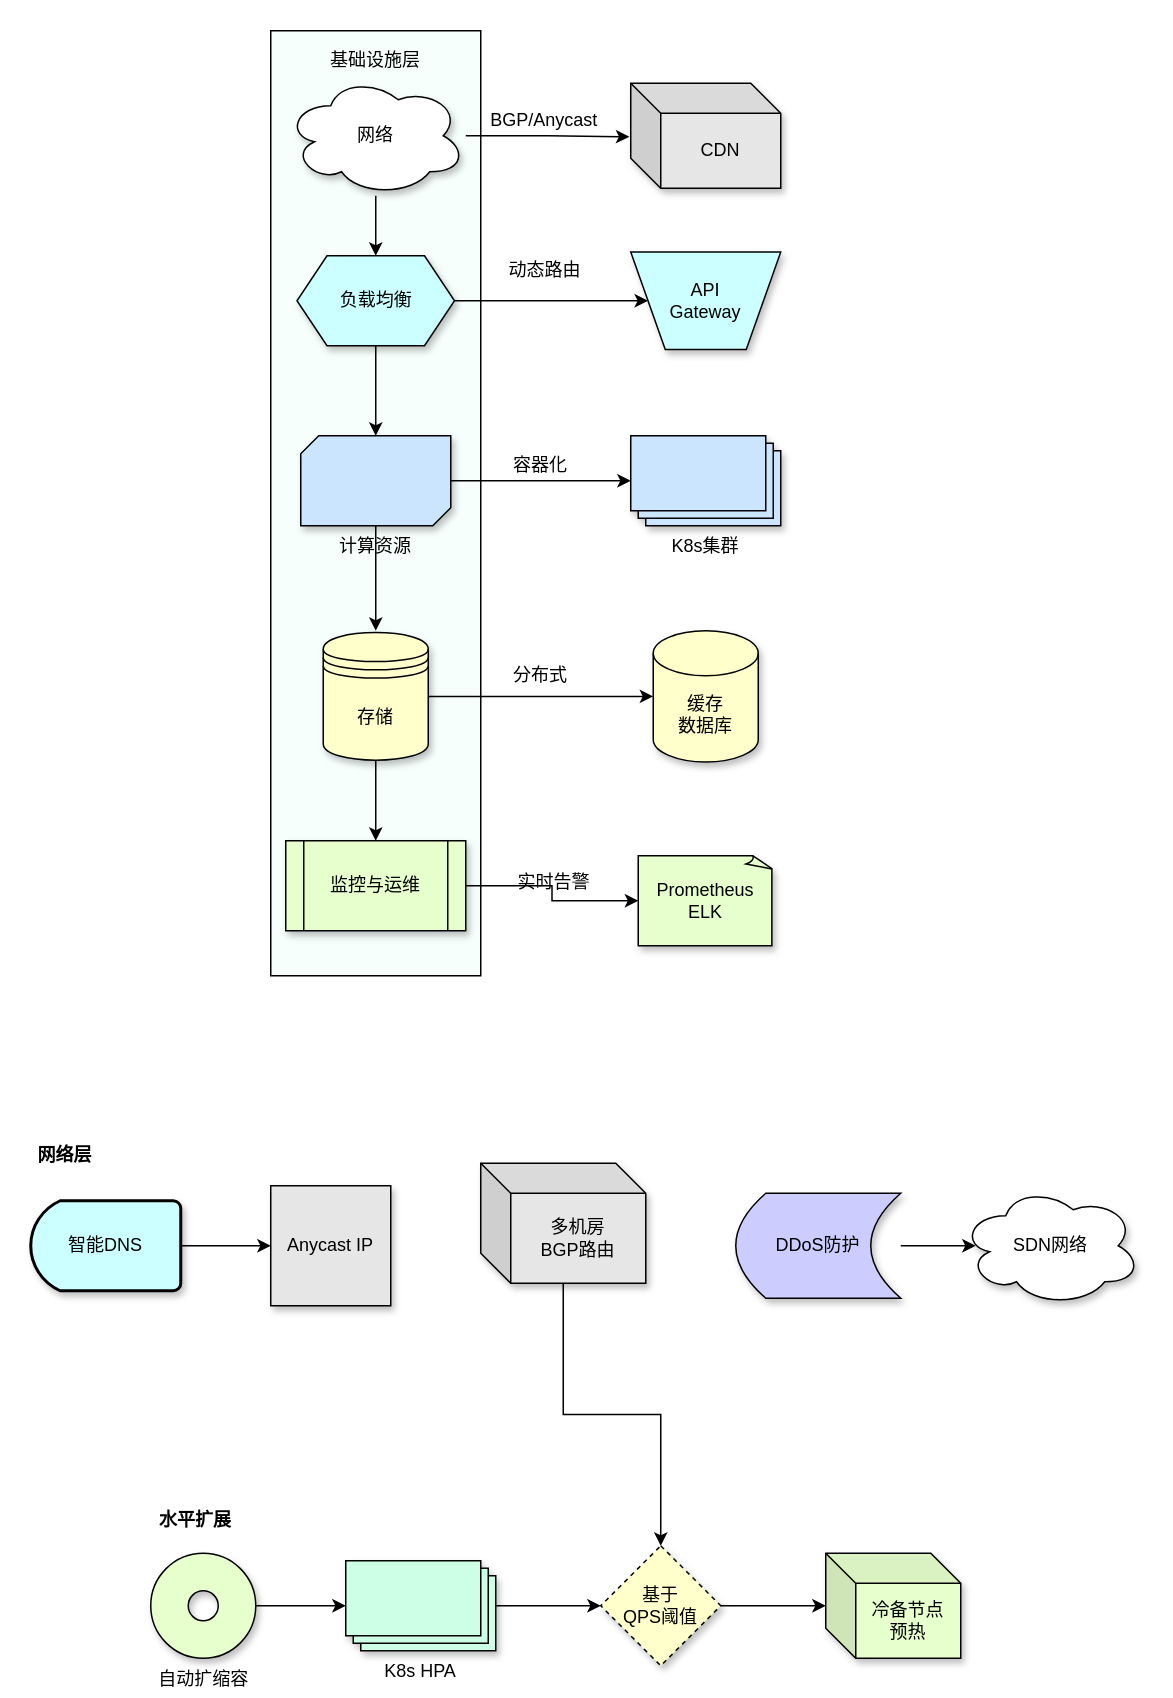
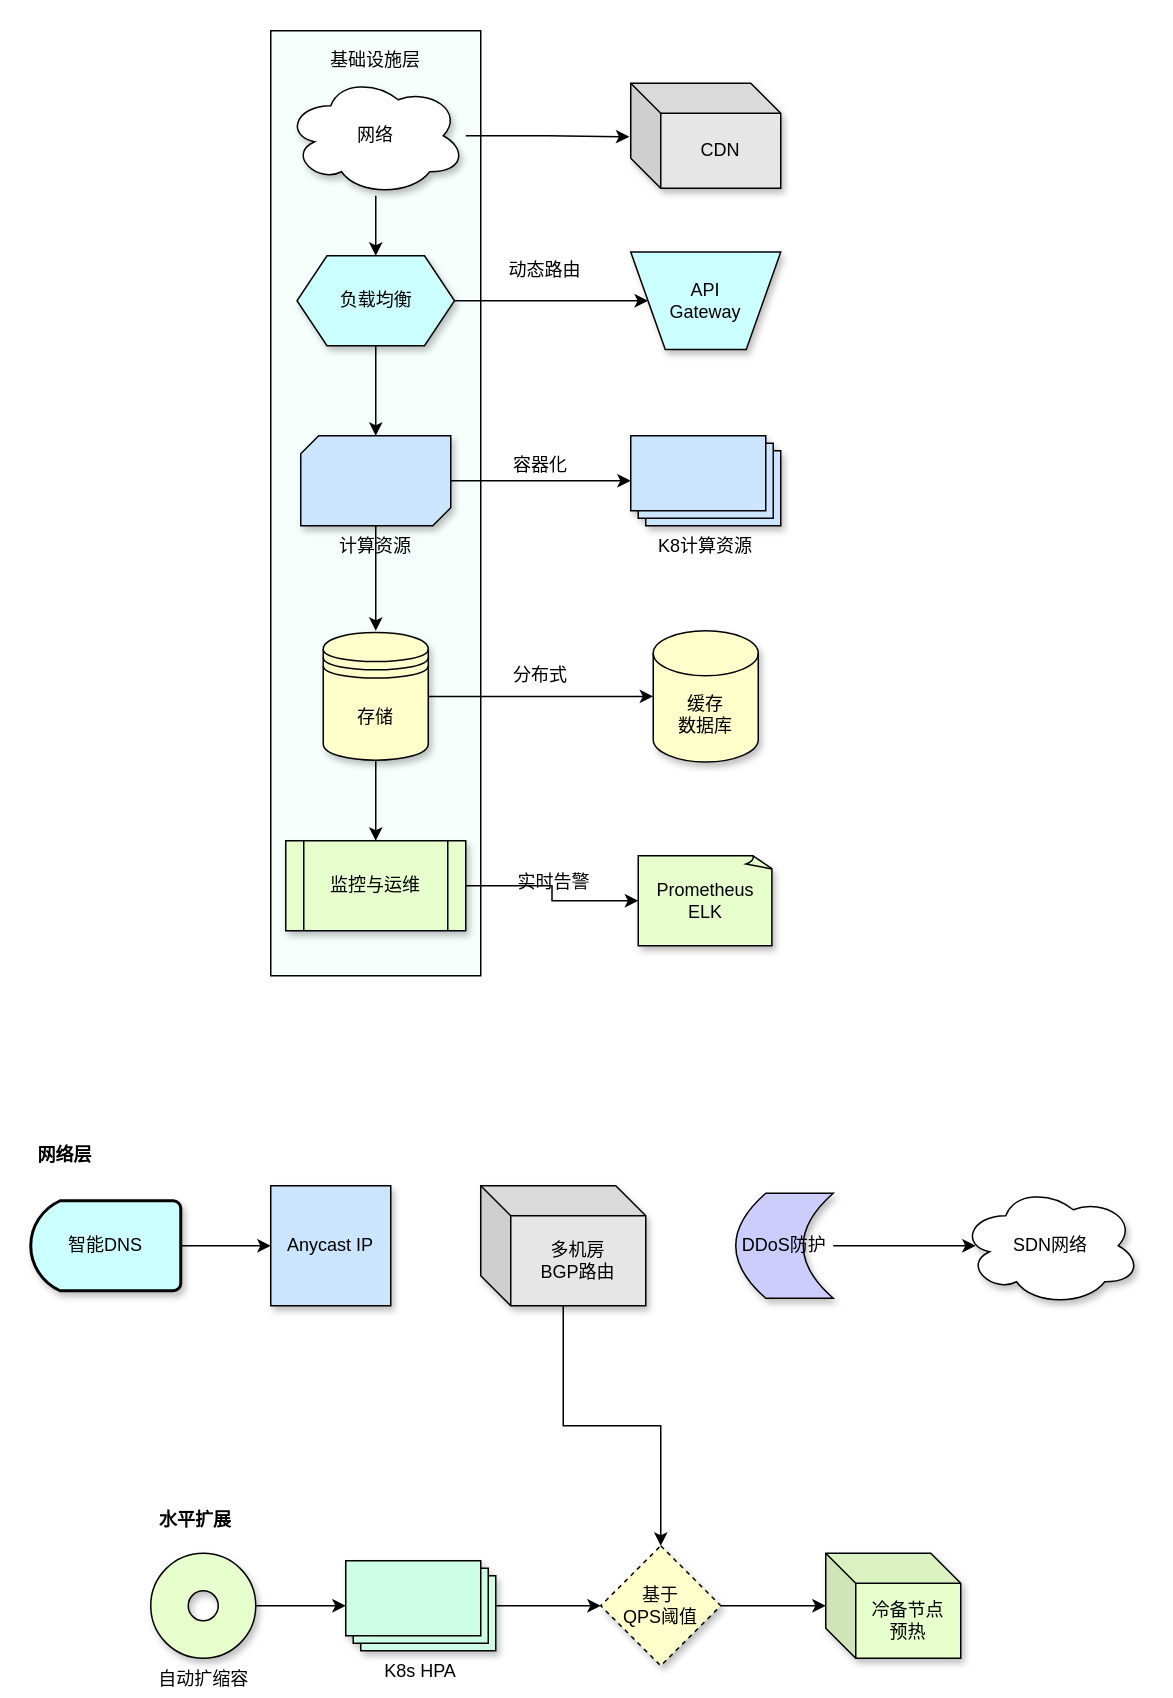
node "BGP/Anycast": removed
node "K8s集群": label "K8s集群" -> "K8计算资源"
node "多机房 BGP路由": moved (563, 1223) -> (563, 1246)
node "Anycast IP": fillcolor #e6e6e6 -> #cce5ff
node "DDoS防护": size 165x105 -> 98x105
